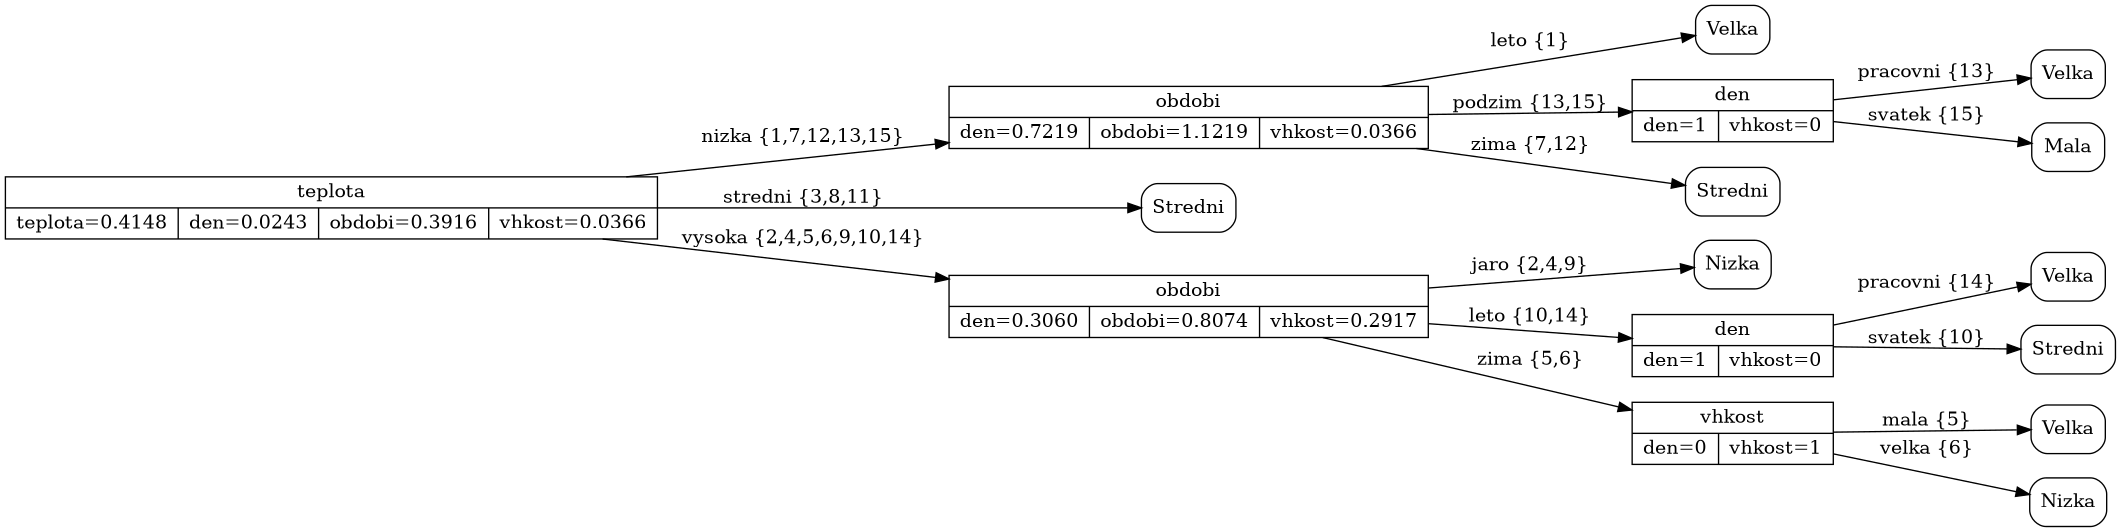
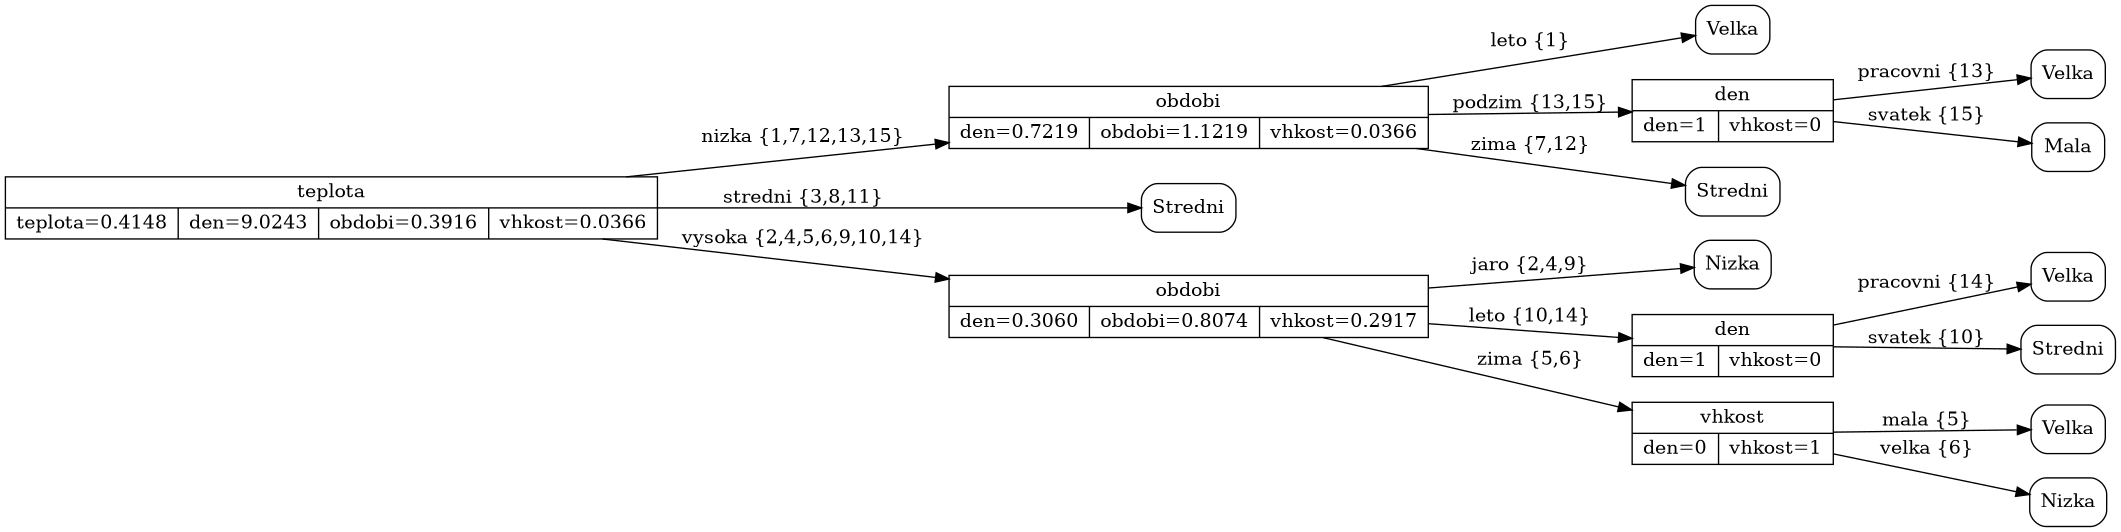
node "teplota": text "den=0.0243" -> "den=9.0243"
